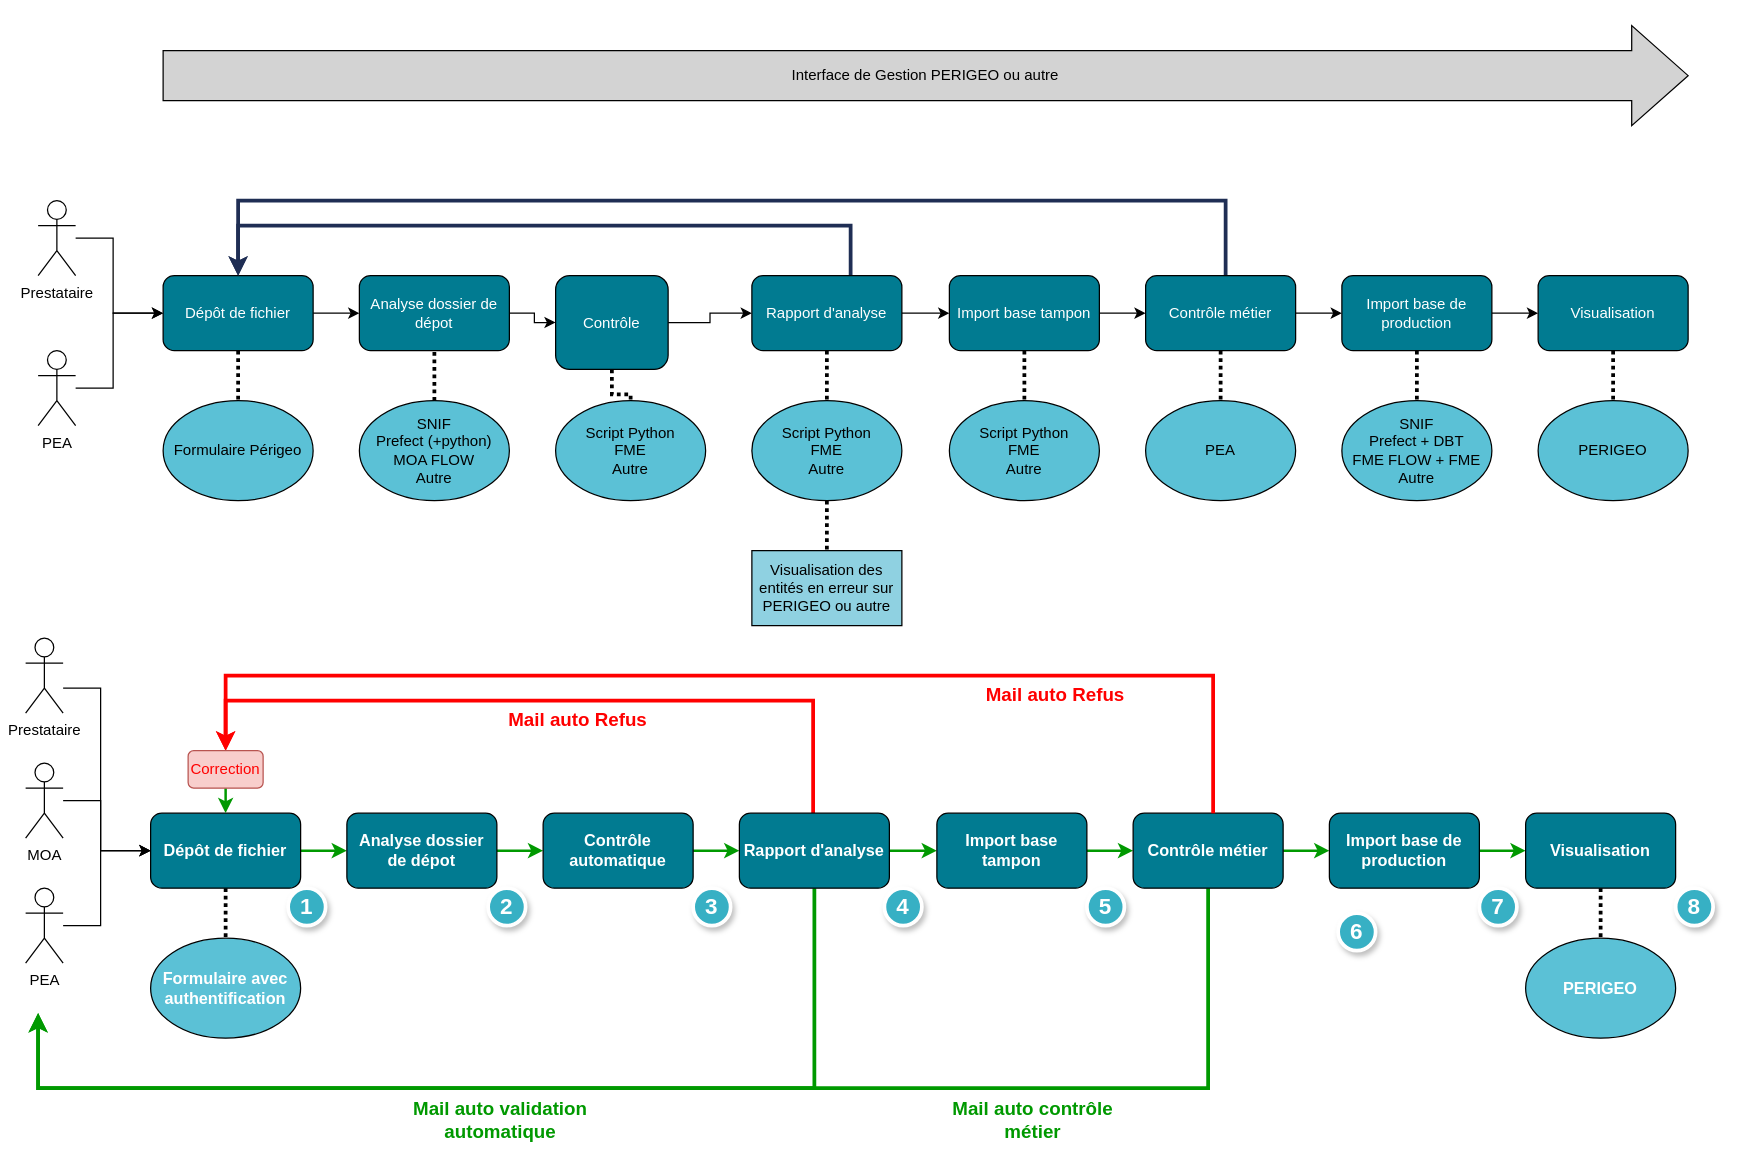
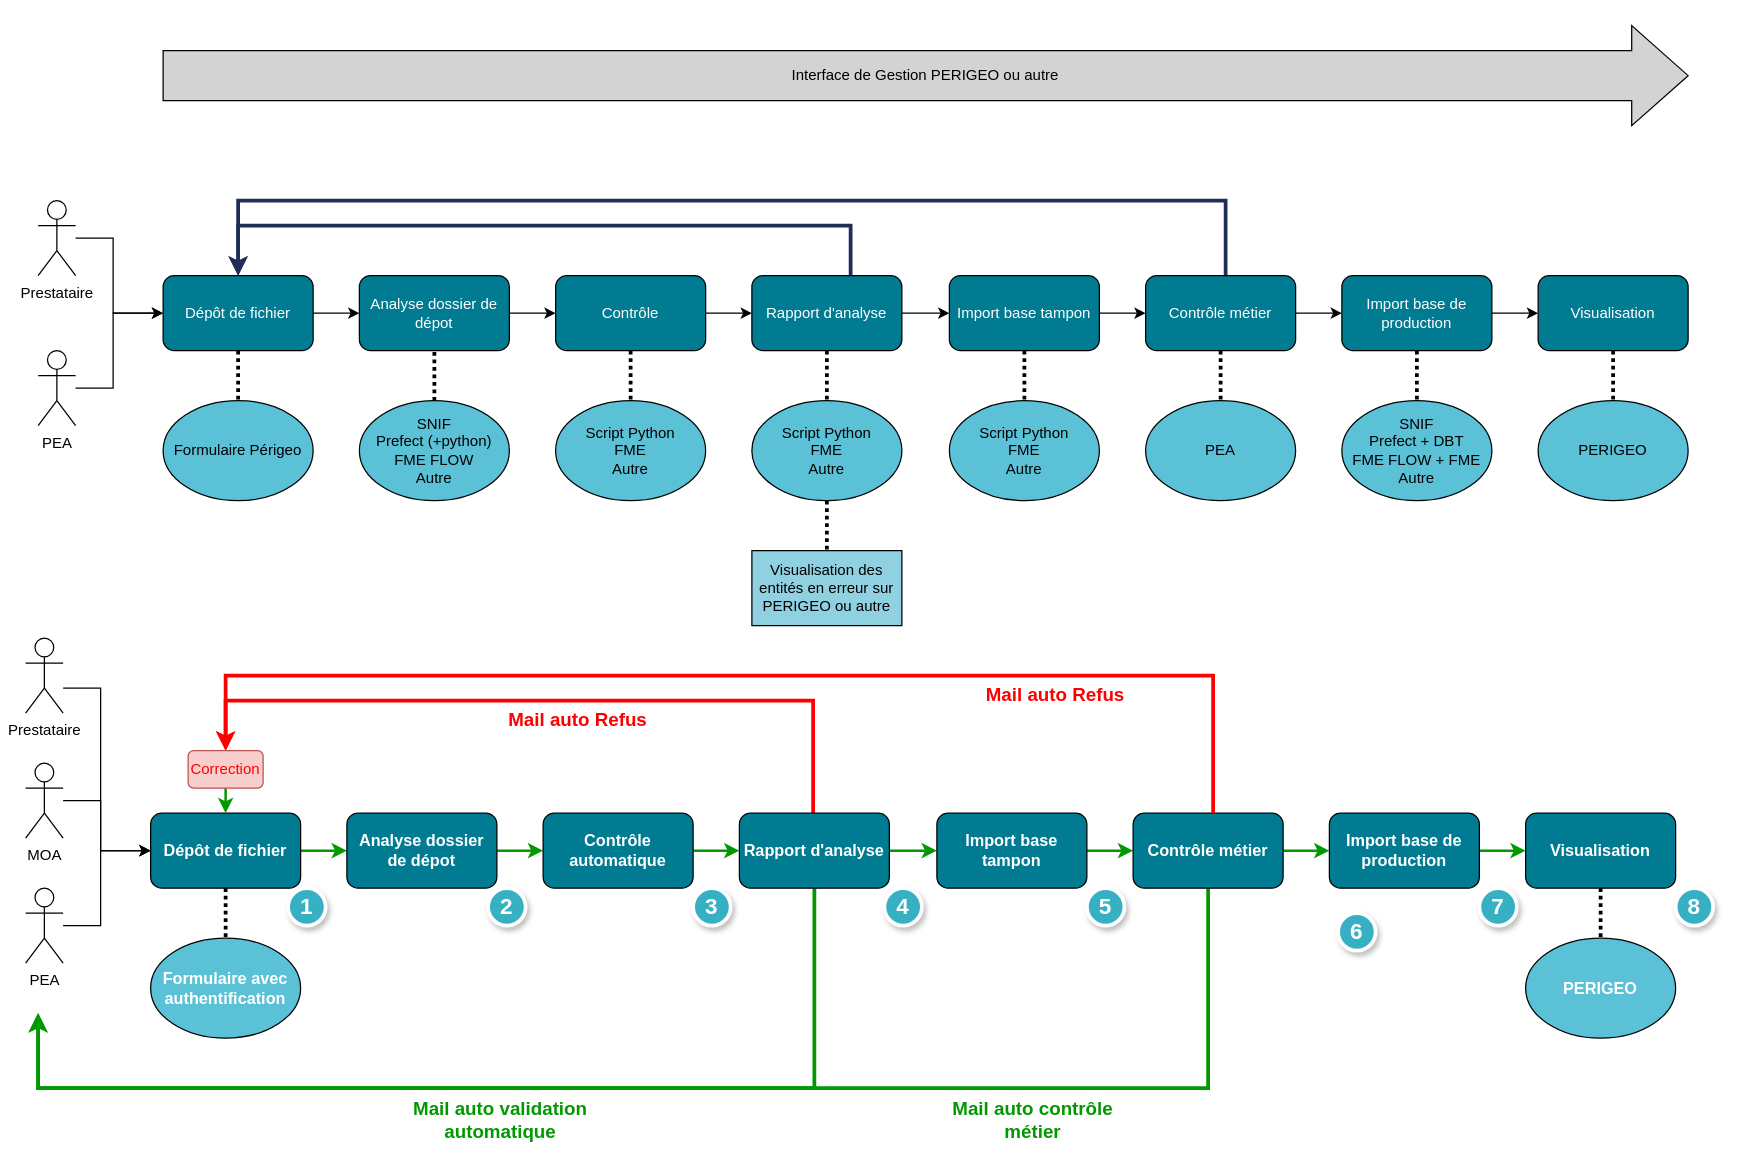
node "Contrôle": size 113x94 -> 150x75
node "SNIF Prefect (+python) MOA FLOW Autre": label "SNIF Prefect (+python) MOA FLOW Autre" -> "SNIF Prefect (+python) FME FLOW Autre"
